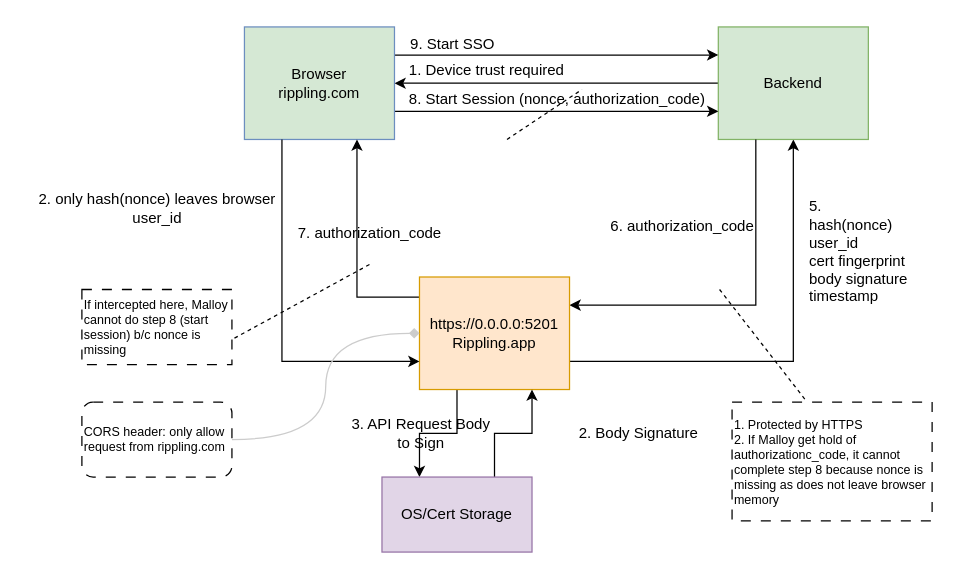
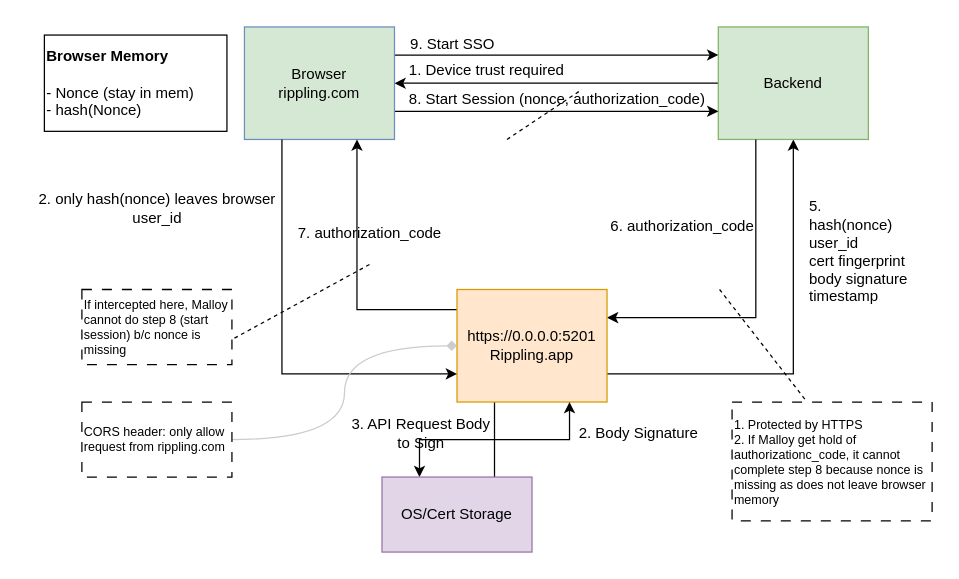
node "Browser Memory - Nonce (stay in mem) - hash(Nonce)": added
node "https://0.0.0.0:5201 Rippling.app": moved (494, 333) -> (532, 346)
node "CORS header: only allow request from rippling.com": shape rounded rectangle -> rectangle
